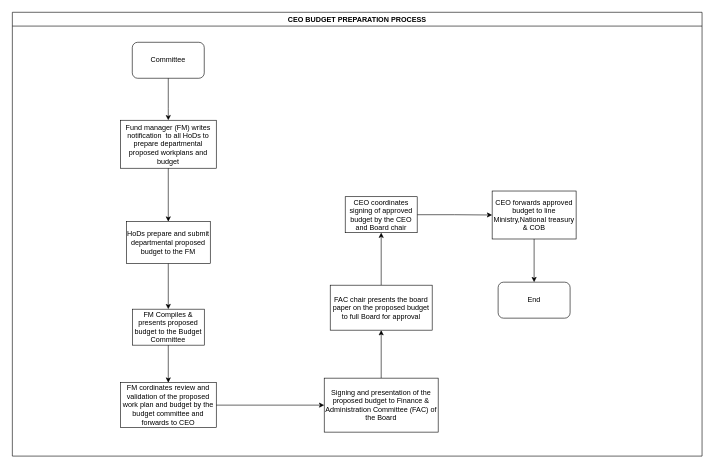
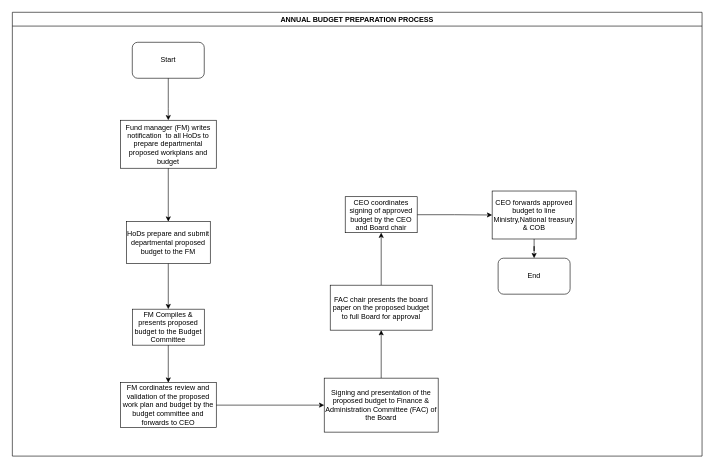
node "CEO BUDGET PREPARATION PROCESS": label "CEO BUDGET PREPARATION PROCESS" -> "ANNUAL BUDGET PREPARATION PROCESS"
node "Committee": label "Committee" -> "Start"
node "End": moved (534, 300) -> (534, 276)
